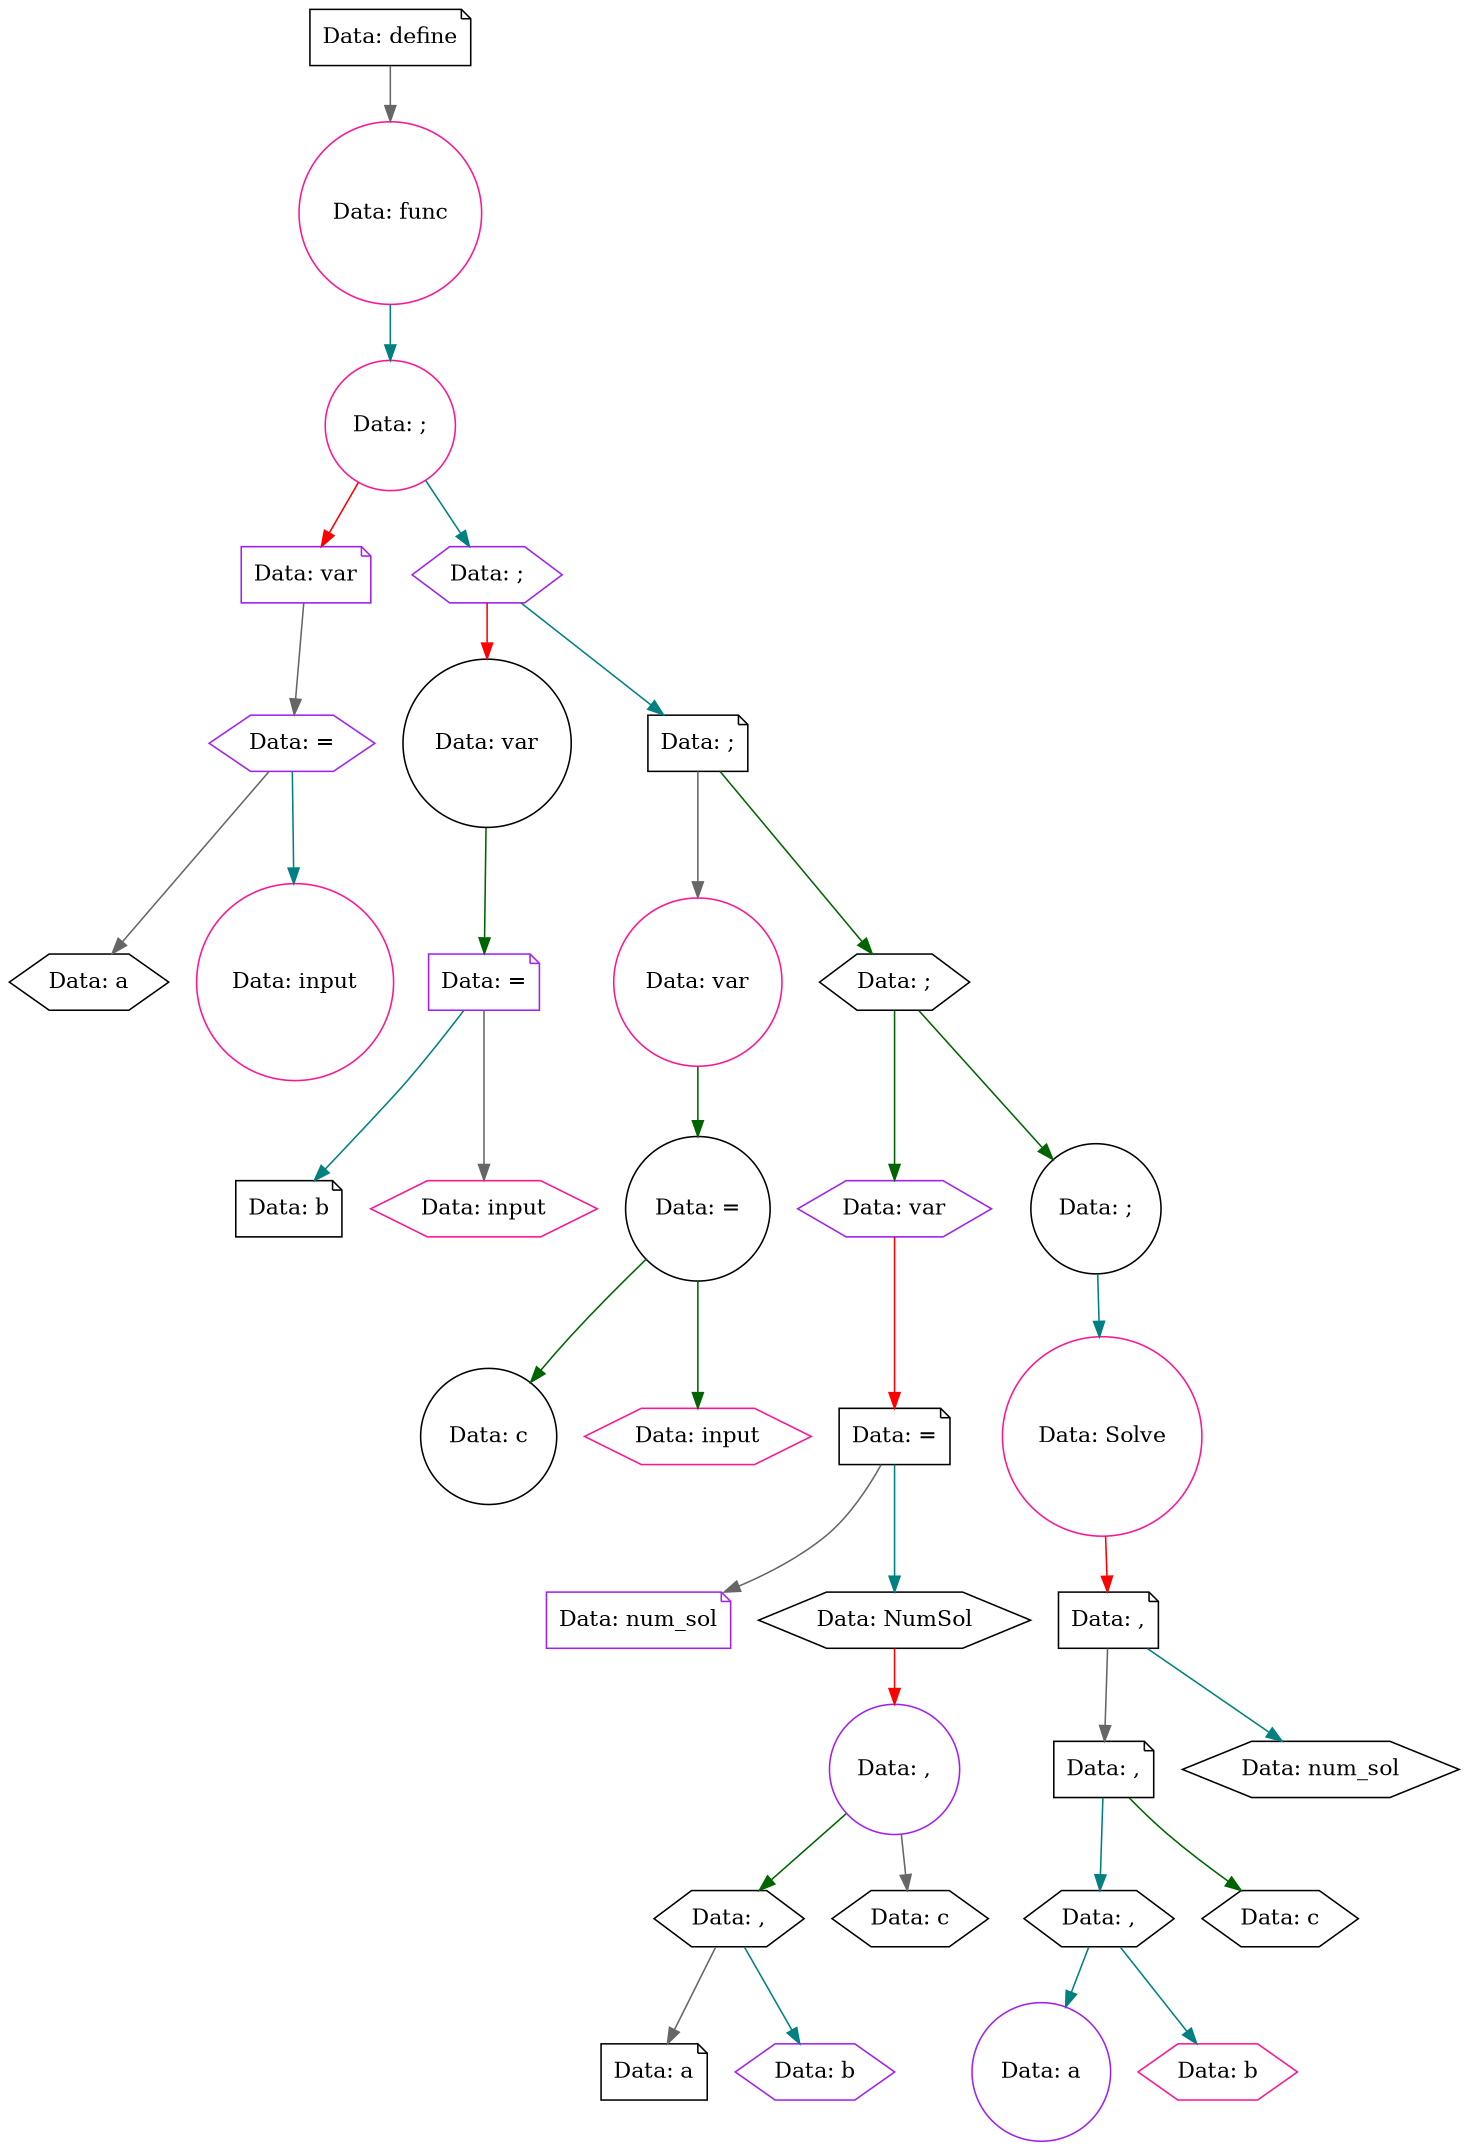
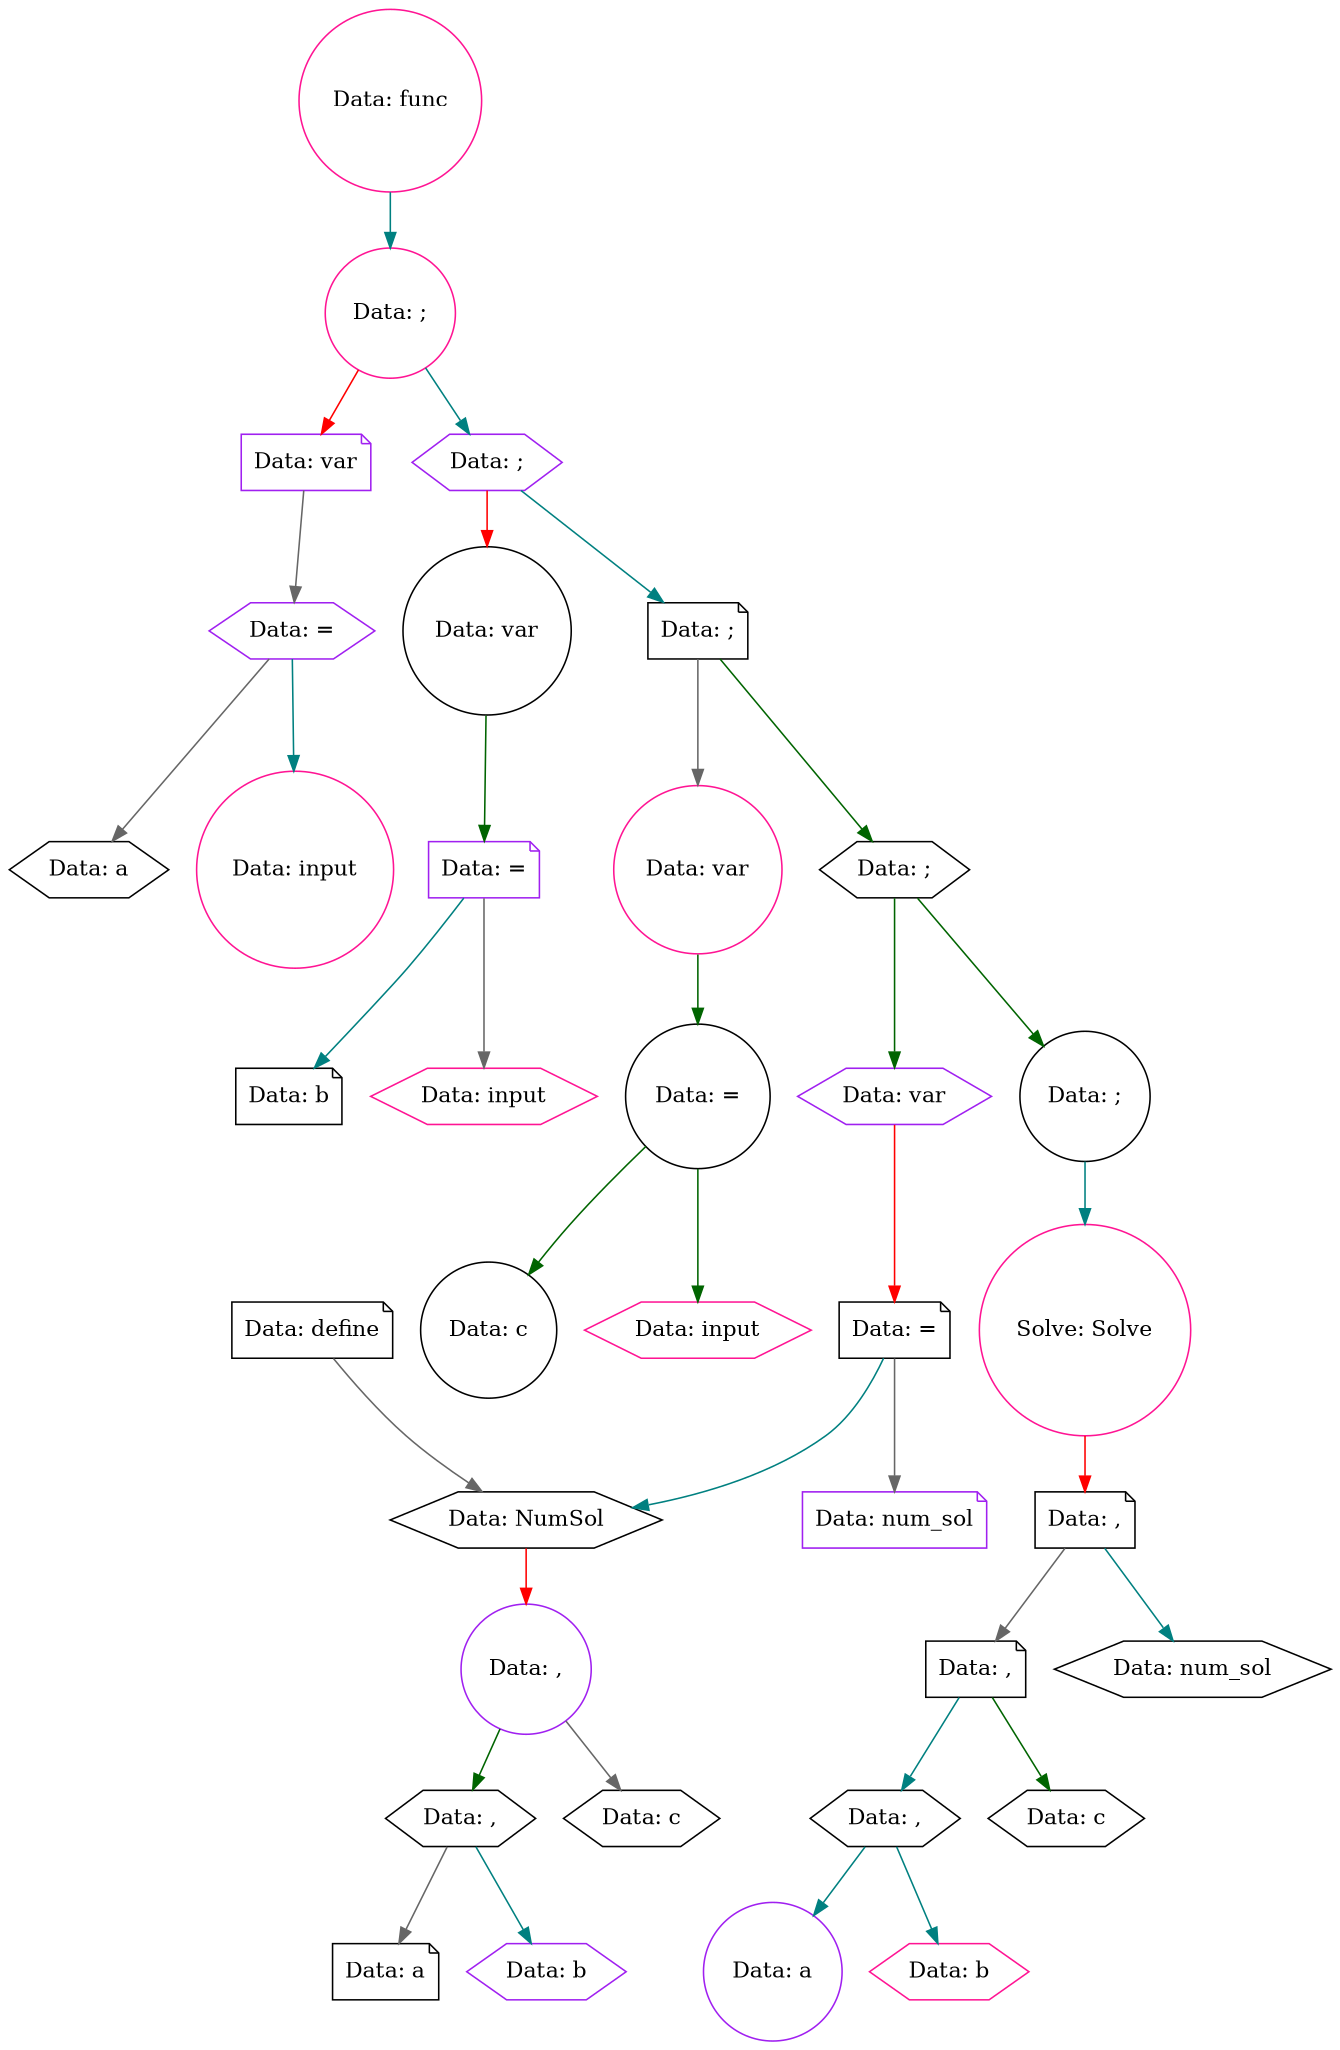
edge "Data: define" -> "Data: func": now "Data: define" -> "Data: NumSol"
node "Data: Solve": label "Data: Solve" -> "Solve: Solve"
